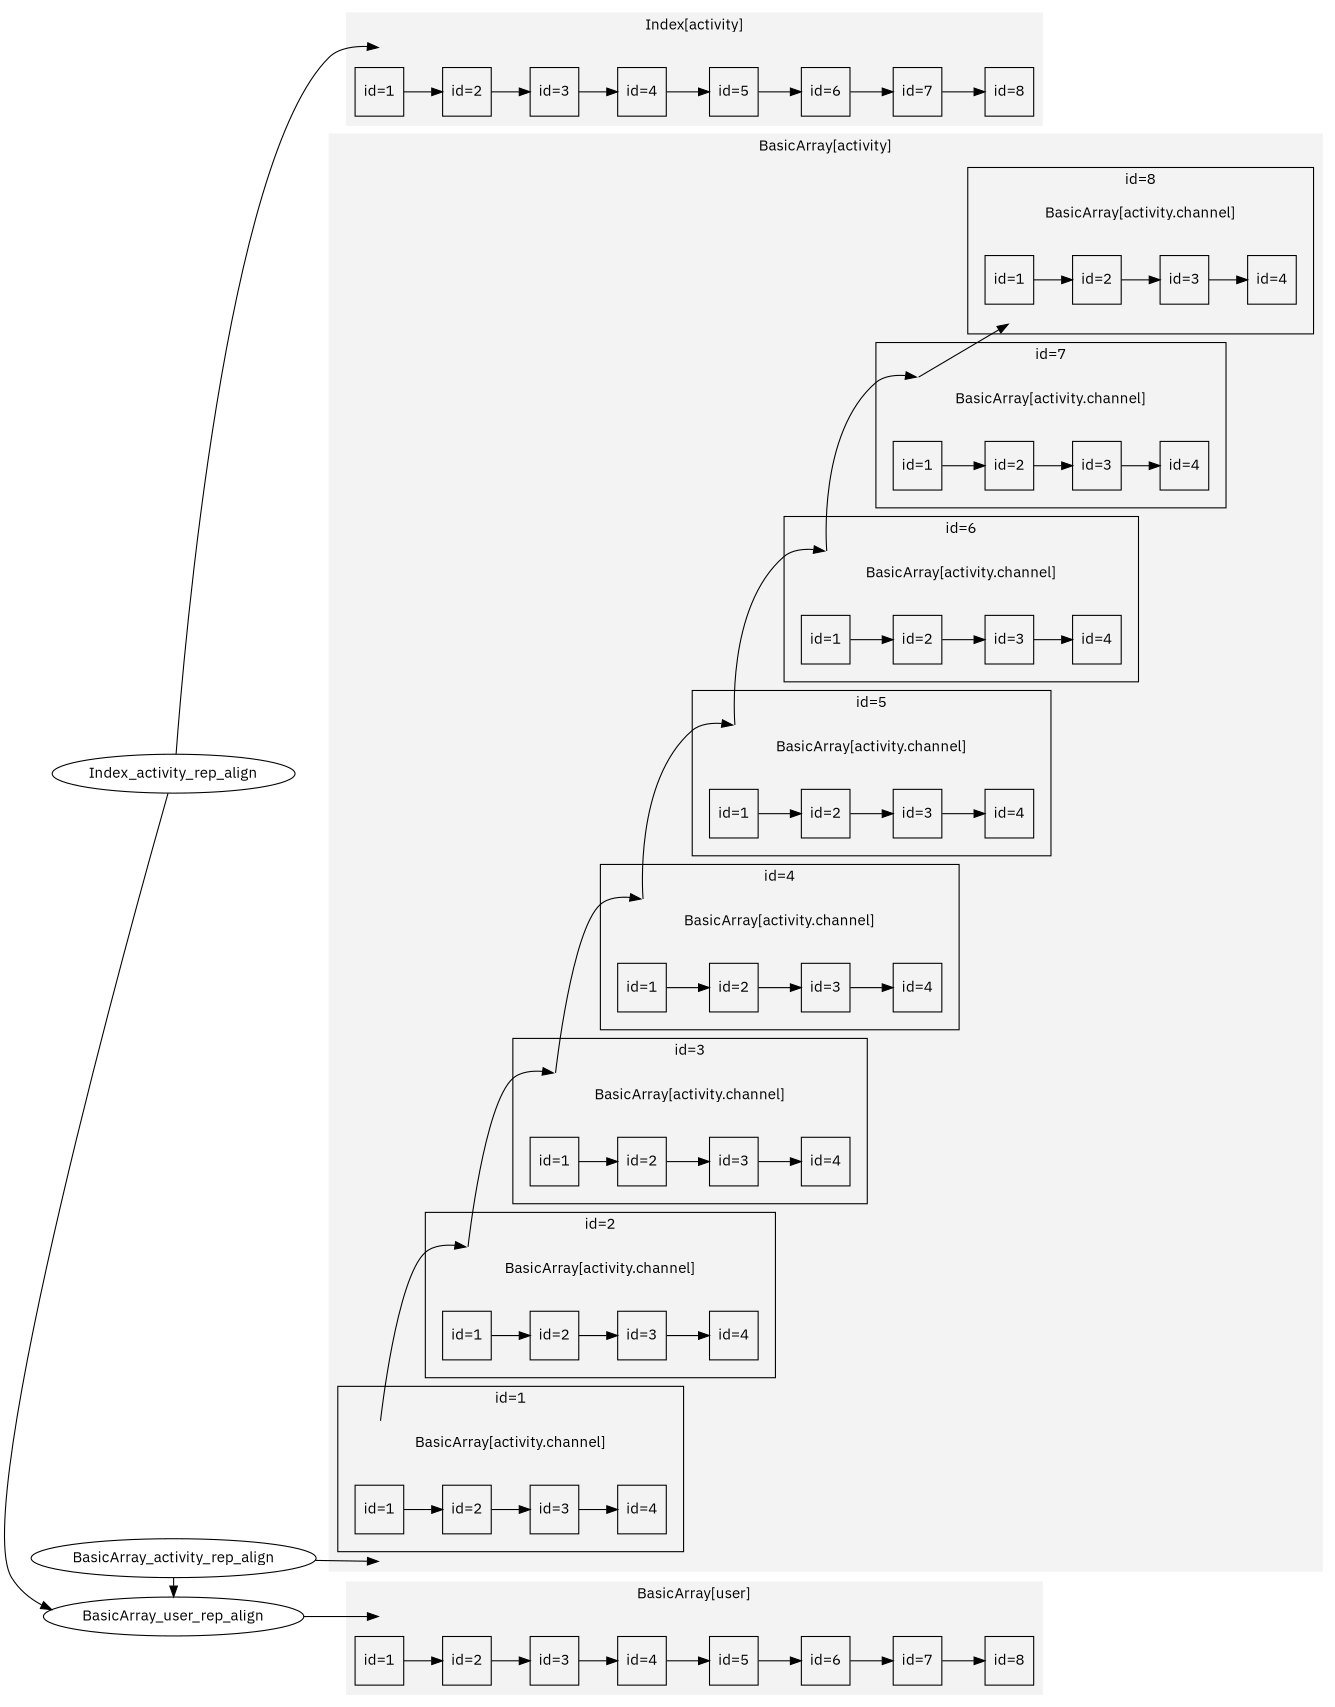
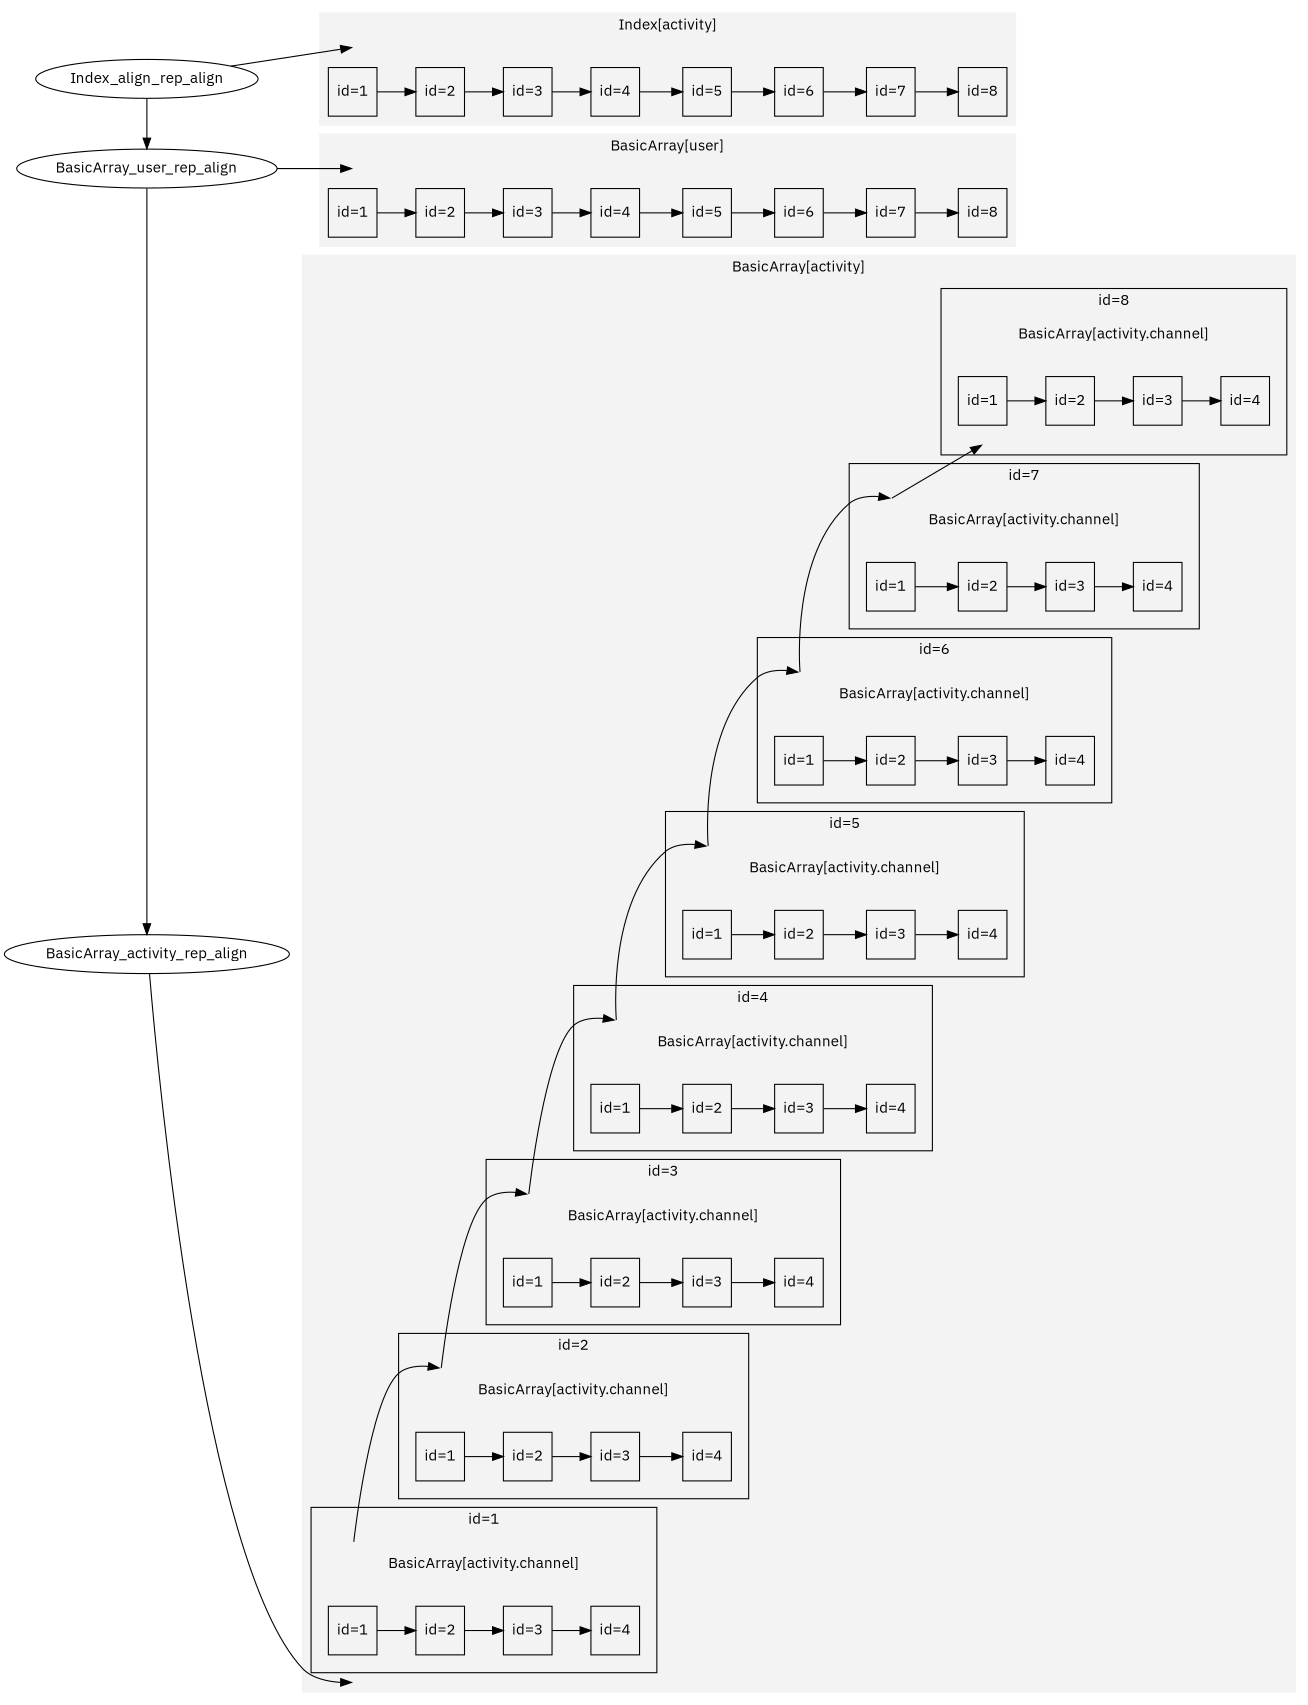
node "Index_activity_rep_align": label "Index_activity_rep_align" -> "Index_align_rep_align"
edge "BasicArray_activity_rep_align" -> "BasicArray_user_rep_align": reversed
